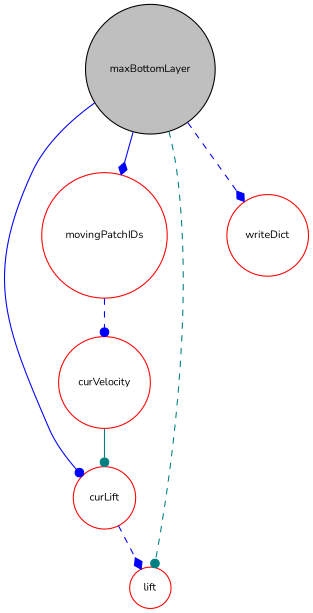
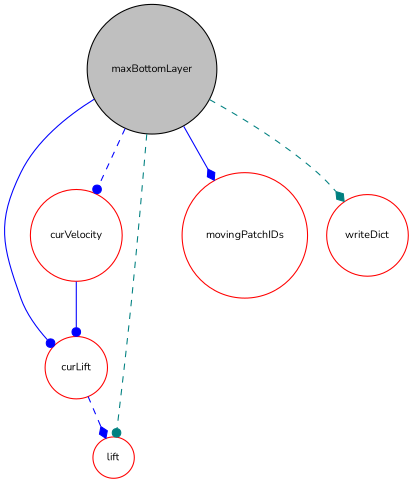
edge "maxBottomLayer" -> "writeDict": color blue -> teal
edge "movingPatchIDs" -> "curVelocity": now "maxBottomLayer" -> "curVelocity"
edge "curVelocity" -> "curLift": color teal -> blue
